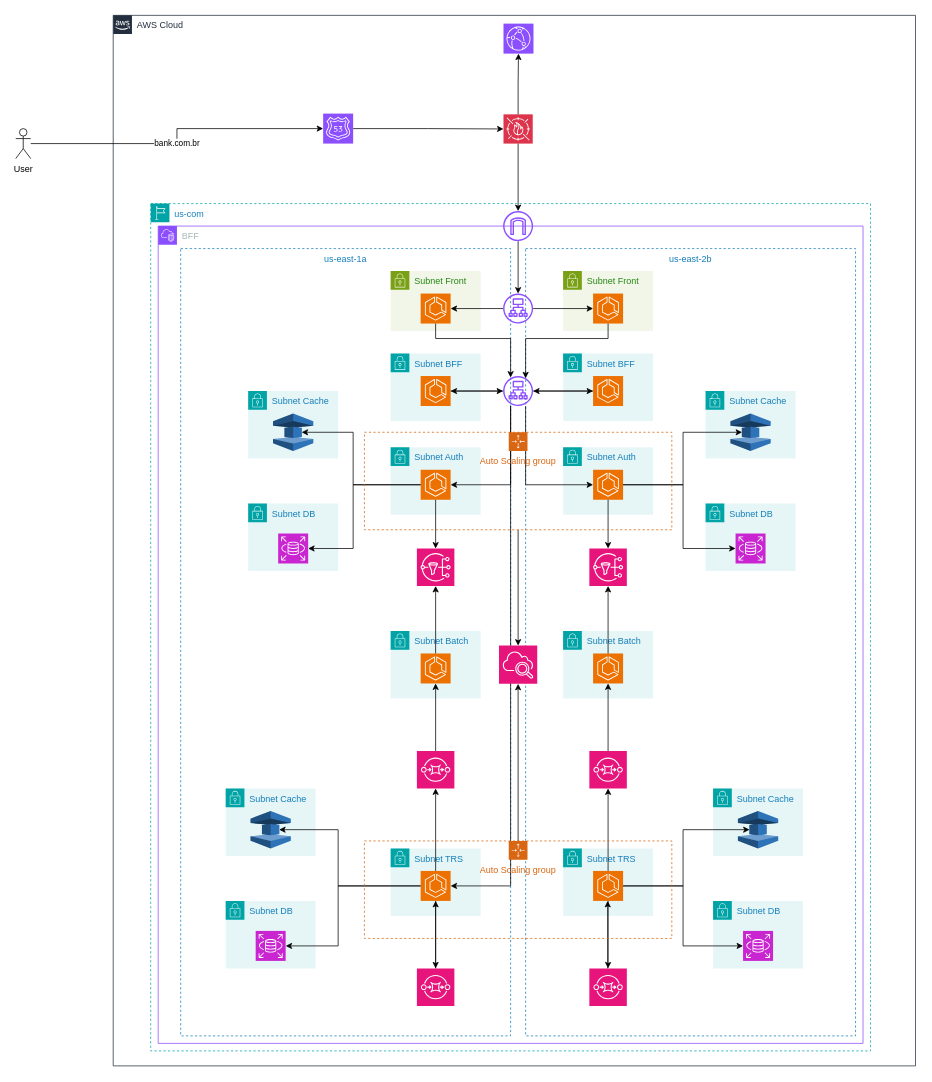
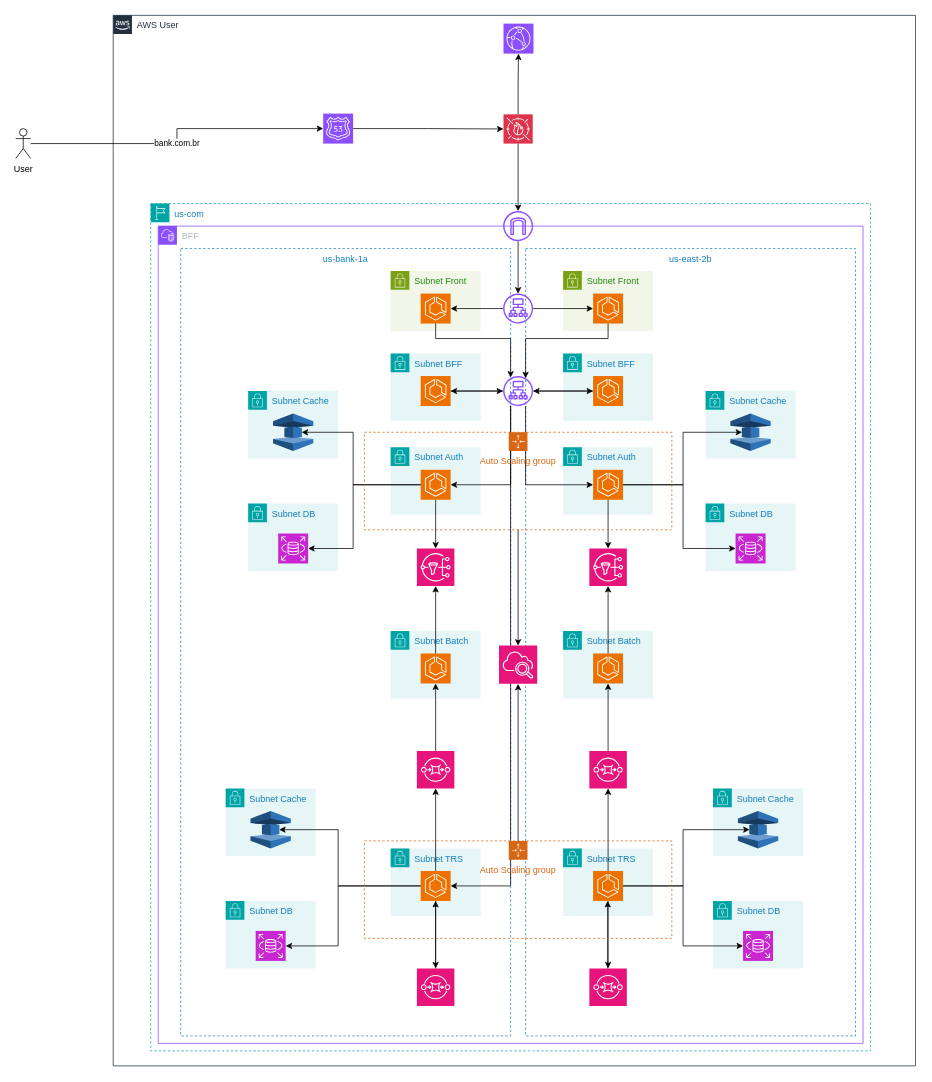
node "AWS Cloud": label "AWS Cloud" -> "AWS User"
node "us-east-1a": label "us-east-1a" -> "us-bank-1a"
